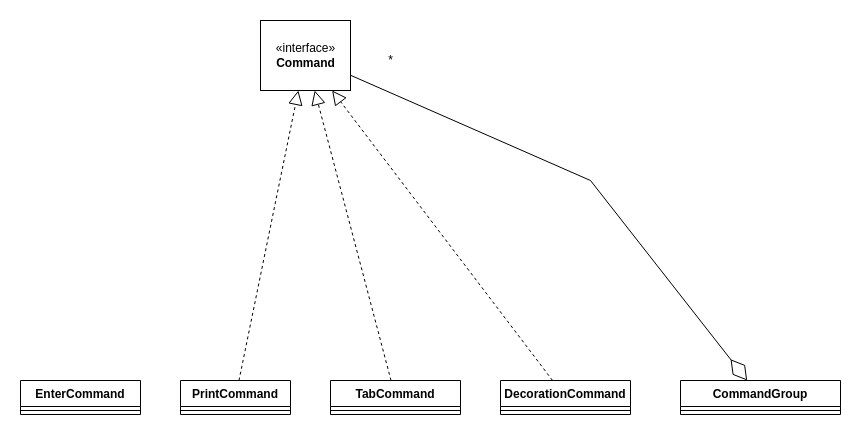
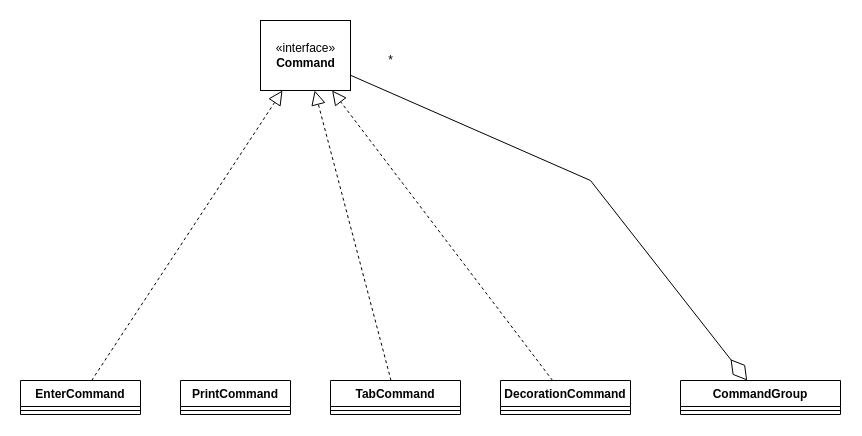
edge "EnterCommand" -> "«interface» Command": added
edge "PrintCommand" -> "«interface» Command": removed
